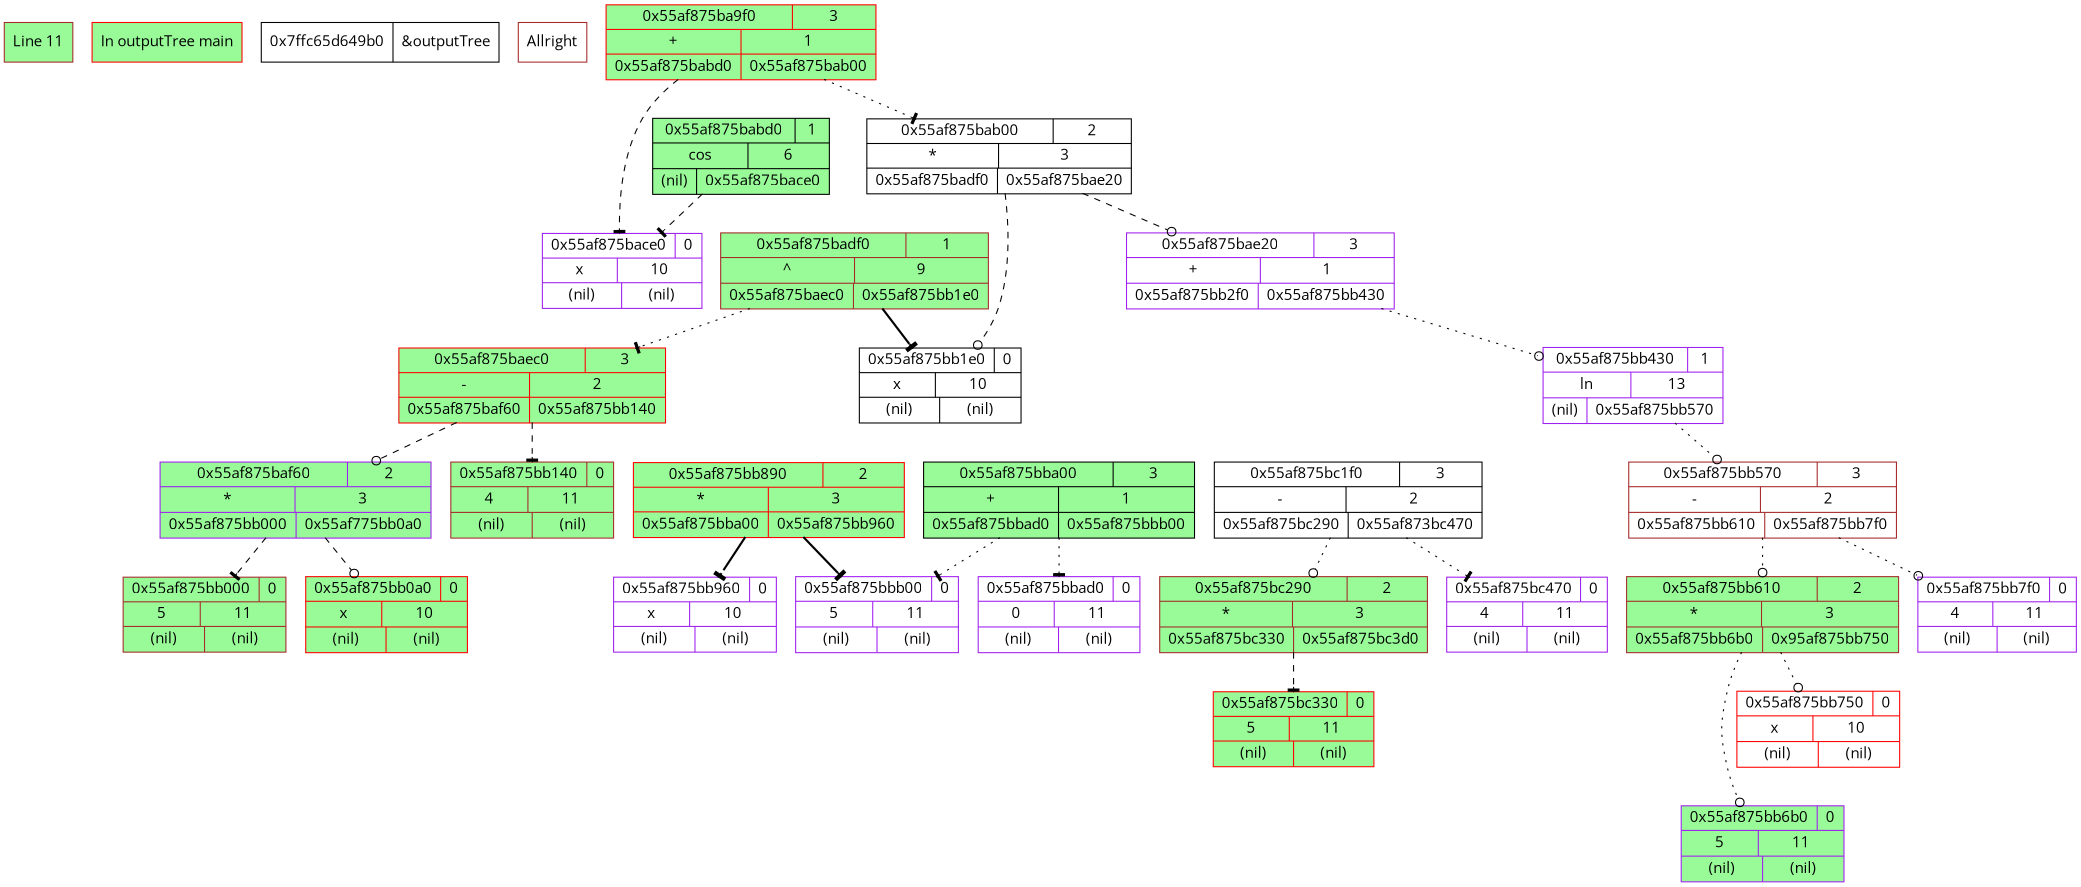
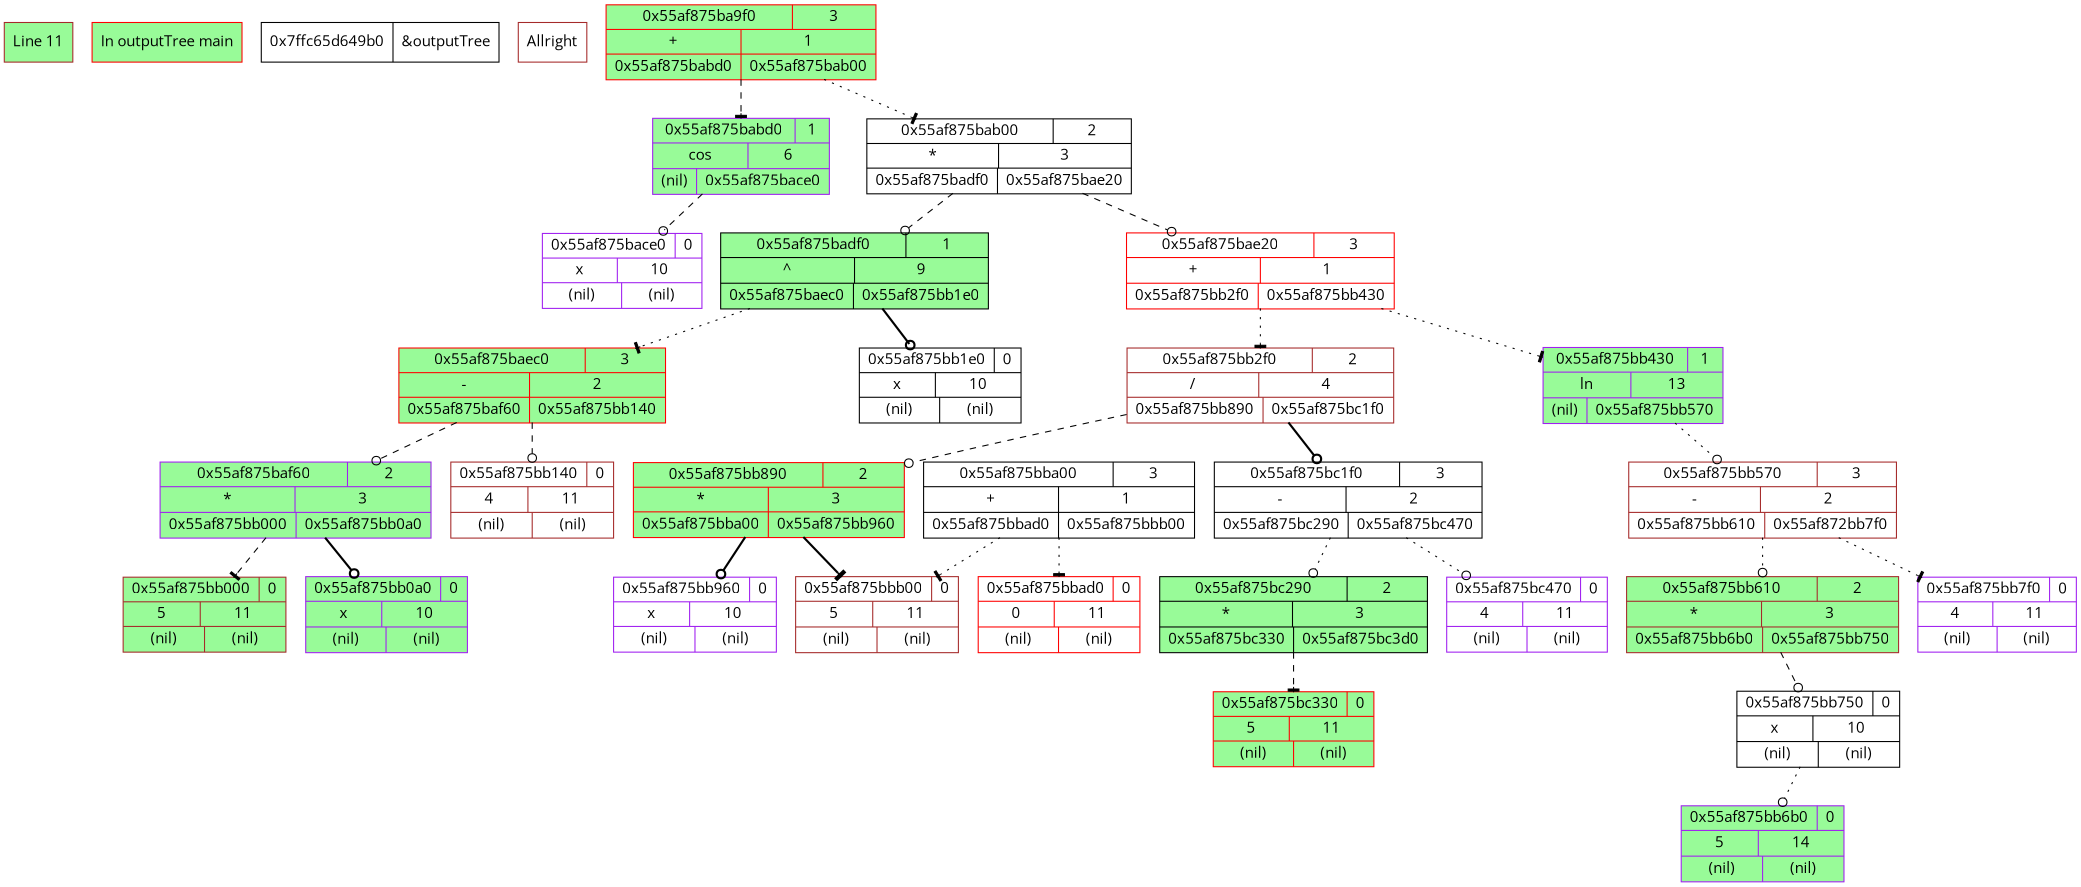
edge "0x55af875ba9f0" -> "0x55af875bace0": now "0x55af875ba9f0" -> "0x55af875babd0"
node "0x55af875babd0": color black -> purple
edge "0x55af875babd0" -> "0x55af875bace0": arrowhead tee -> odot
edge "0x55af875bab00" -> "0x55af875bb1e0": now "0x55af875bab00" -> "0x55af875badf0"
node "0x55af875badf0": color brown -> black
node "0x55af875bae20": color purple -> red
edge "0x55af875badf0" -> "0x55af875bb1e0": arrowhead tee -> odot
edge "0x55af875bae20" -> "0x55af875bb430": arrowhead odot -> tee
node "0x55af875bb2f0": added
node "0x55af875bb430": fillcolor white -> palegreen
edge "0x55af875baec0" -> "0x55af875bb140": arrowhead tee -> odot
node "0x55af875bb140": fillcolor palegreen -> white
node "0x55af875bba00": fillcolor palegreen -> white
node "0x55af875baf60": text "0x55af775bb0a0" -> "0x55af875bb0a0"
node "0x55af875bc1f0": text "0x55af873bc470" -> "0x55af875bc470"
node "0x55af875bb570": text "0x55af875bb7f0" -> "0x55af872bb7f0"
edge "0x55af875baf60" -> "0x55af875bb0a0": style dashed -> bold
edge "0x55af875bb890" -> "0x55af875bb960": arrowhead tee -> odot
edge "0x55af875bc1f0" -> "0x55af875bc470": arrowhead tee -> odot
edge "0x55af875bb570" -> "0x55af875bb7f0": arrowhead odot -> tee
node "0x55af875bb0a0": color red -> purple
node "0x55af875bbb00": color purple -> brown
node "0x55af875bbad0": color purple -> red
node "0x55af875bc290": color brown -> black
node "0x55af875bb610": text "0x95af875bb750" -> "0x55af875bb750"
edge "0x55af875bb610" -> "0x55af875bb750": style dotted -> dashed
edge "0x55af875bb610" -> "0x55af875bb6b0": now "0x55af875bb750" -> "0x55af875bb6b0"
node "0x55af875bb750": color red -> black
node "0x55af875bb6b0": text "11" -> "14"
